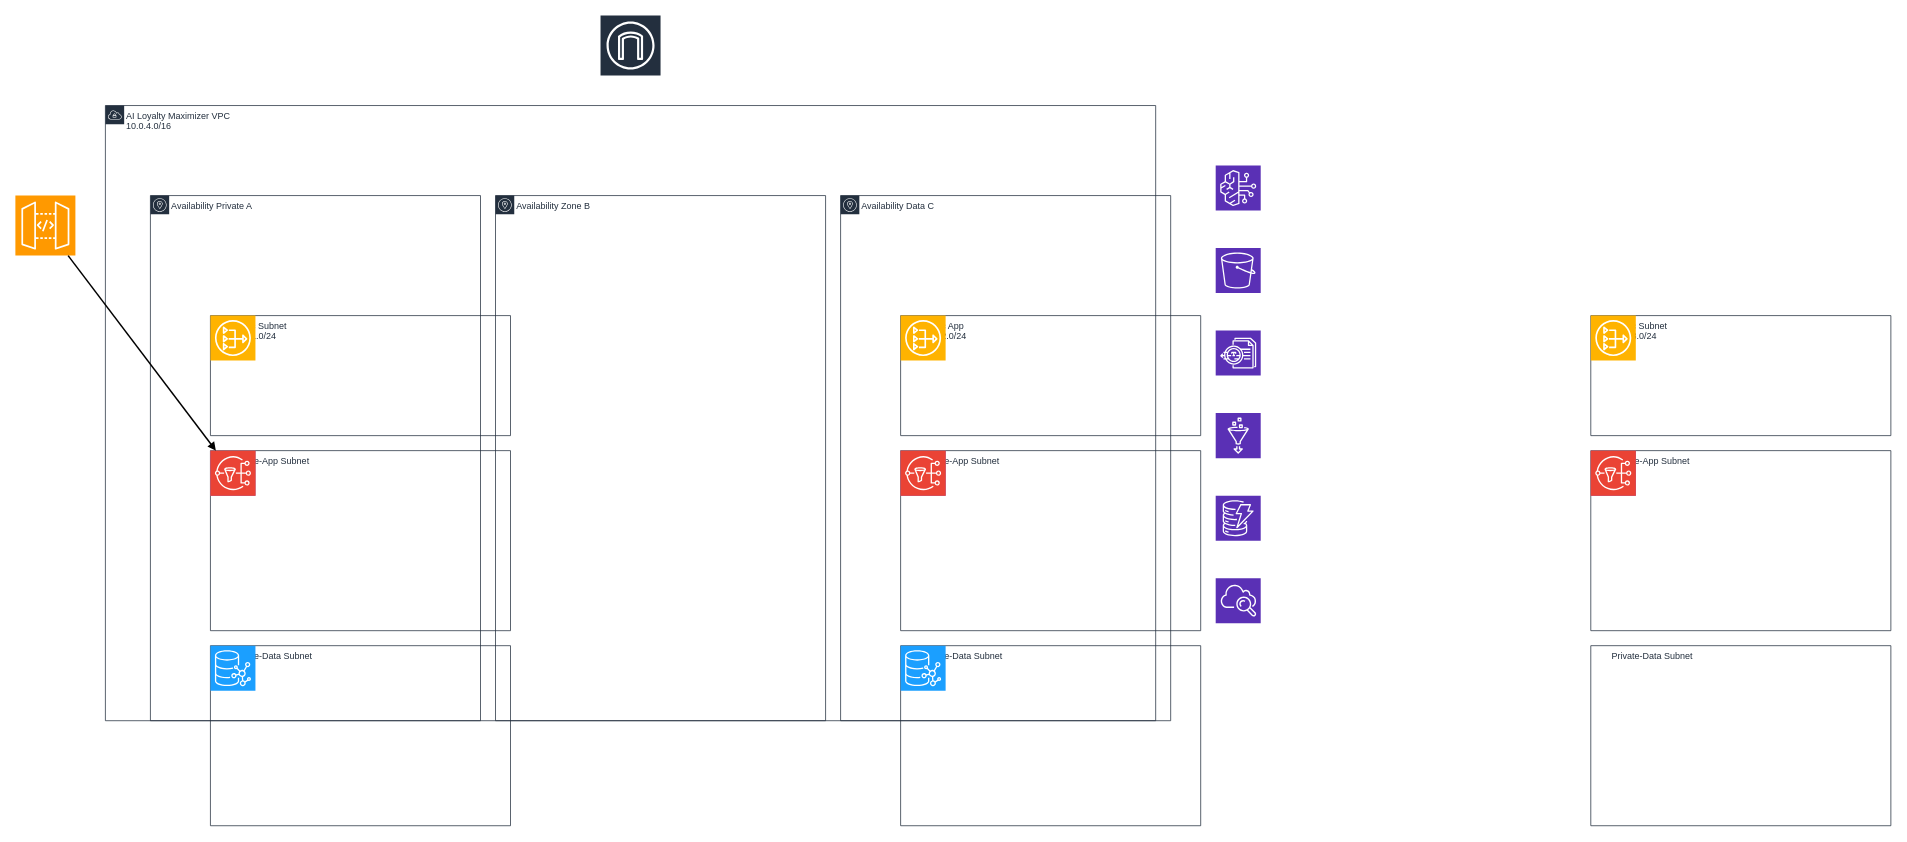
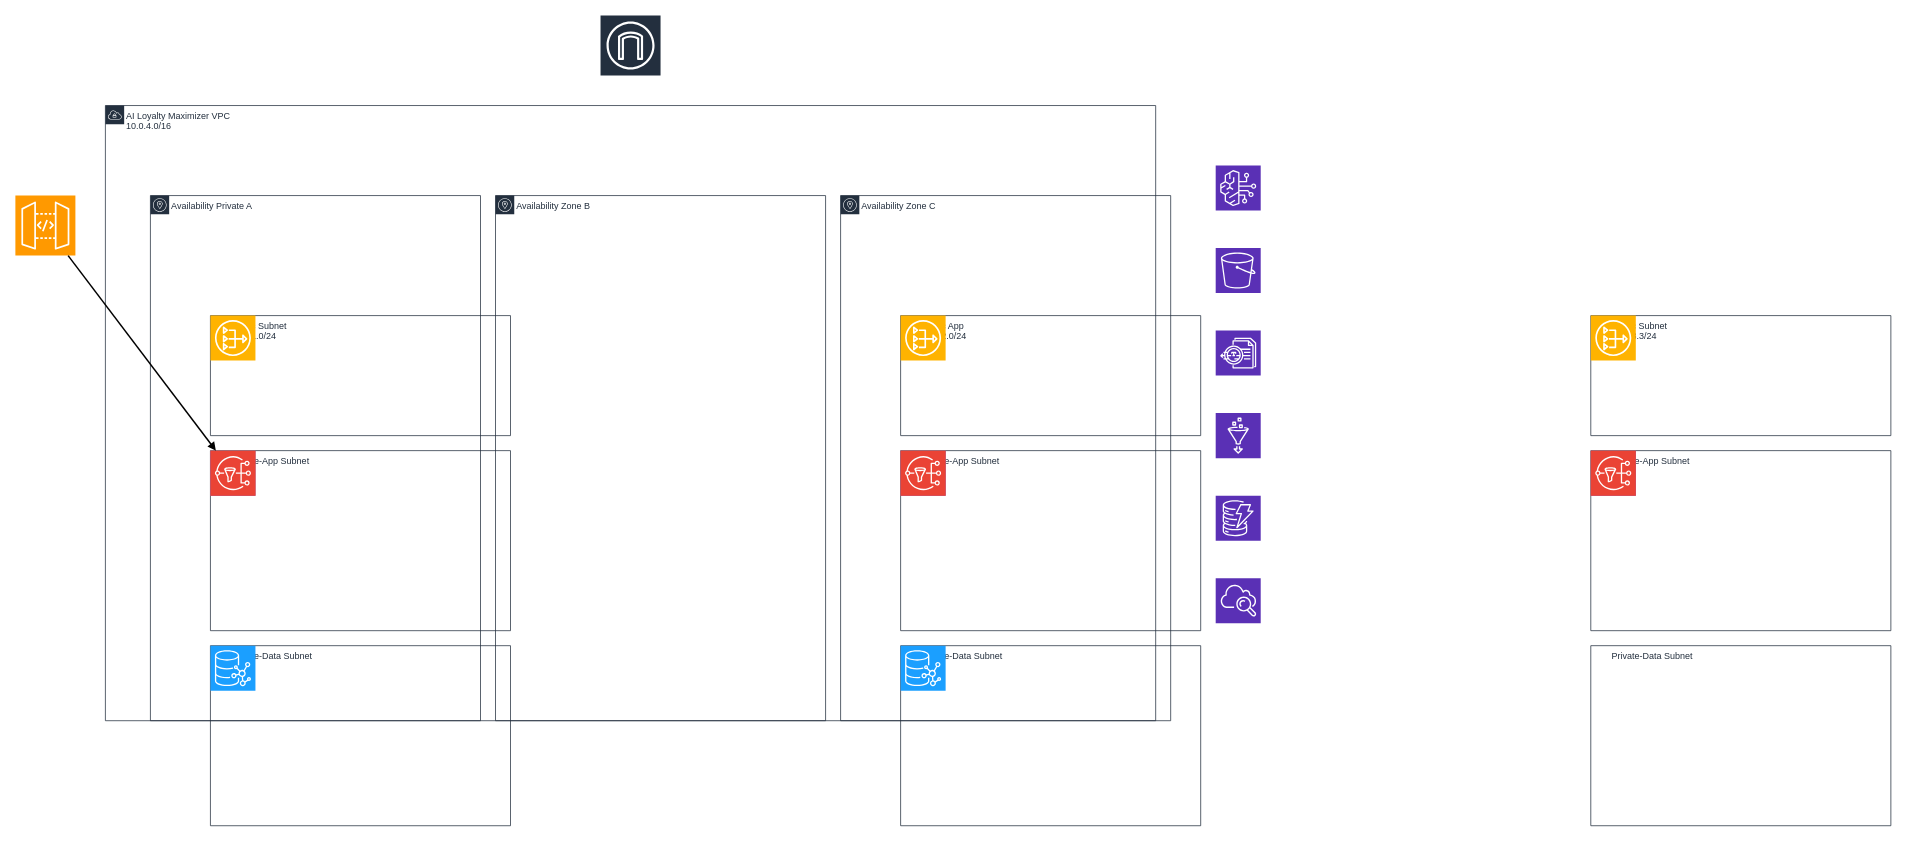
node "Availability Data C": label "Availability Data C" -> "Availability Zone C"
node "Public Subnet 10.0.3.0/24": label "Public Subnet 10.0.3.0/24" -> "Public Subnet 10.0.3.3/24"
